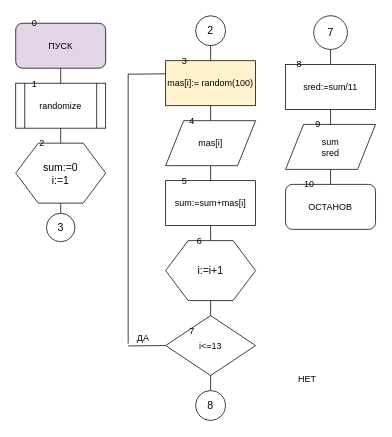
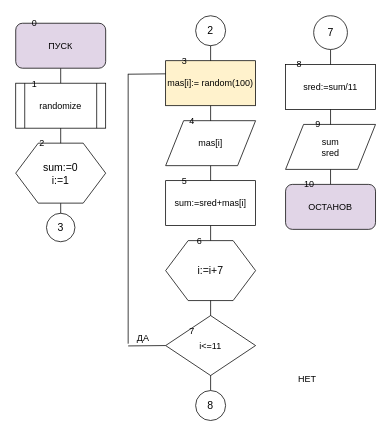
node "sum:=sum+mas[i]": label "sum:=sum+mas[i]" -> "sum:=sred+mas[i]"
node "ОСТАНОВ": fillcolor #ffffff -> #e1d5e7
node "i:=i+1": label "i:=i+1" -> "i:=i+7"
node "i<=13": label "i<=13" -> "i<=11"
